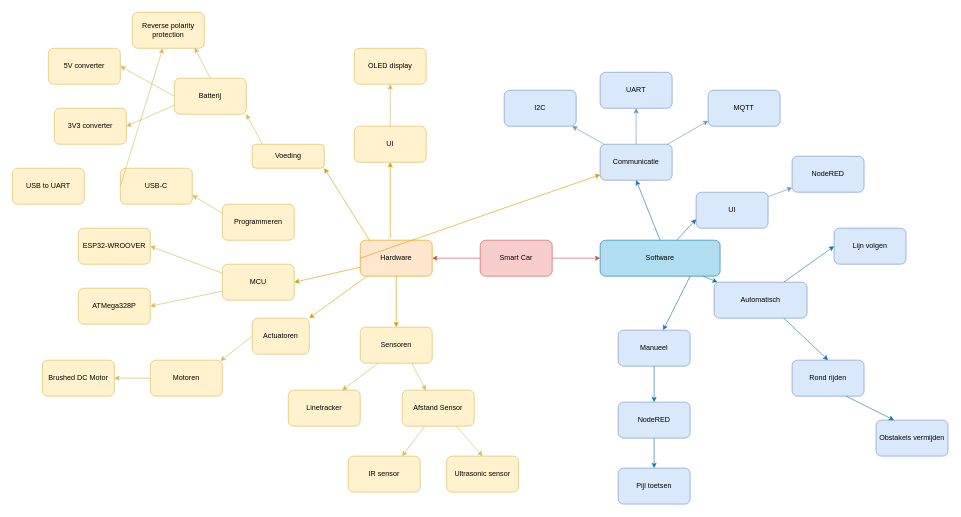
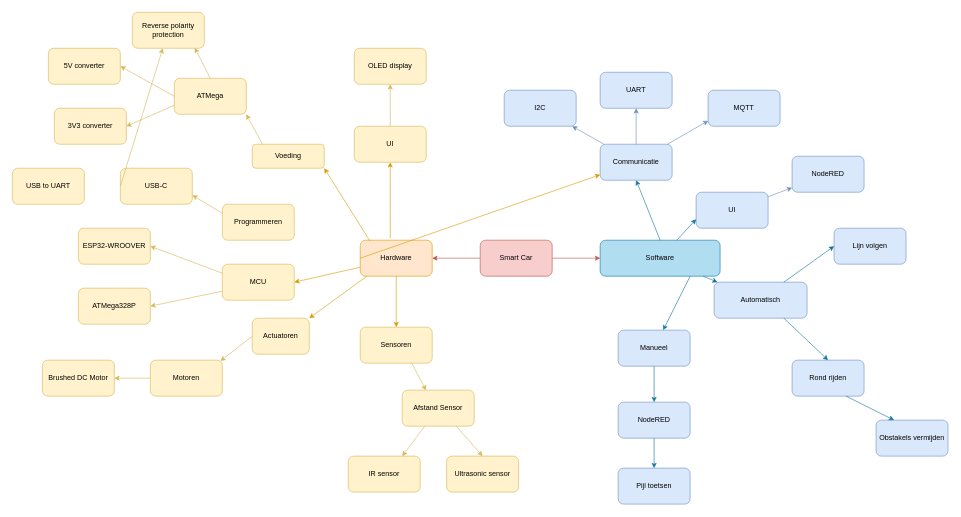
node "Batterij": label "Batterij" -> "ATMega"
edge "Sensoren" -> "Linetracker": removed
node "Linetracker": removed
